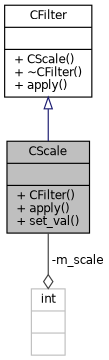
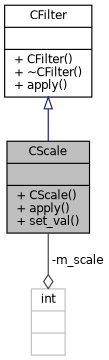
node "CFilter": text "+ CScale()" -> "+ CFilter()"
node "CScale": text "+ CFilter()" -> "+ CScale()"
